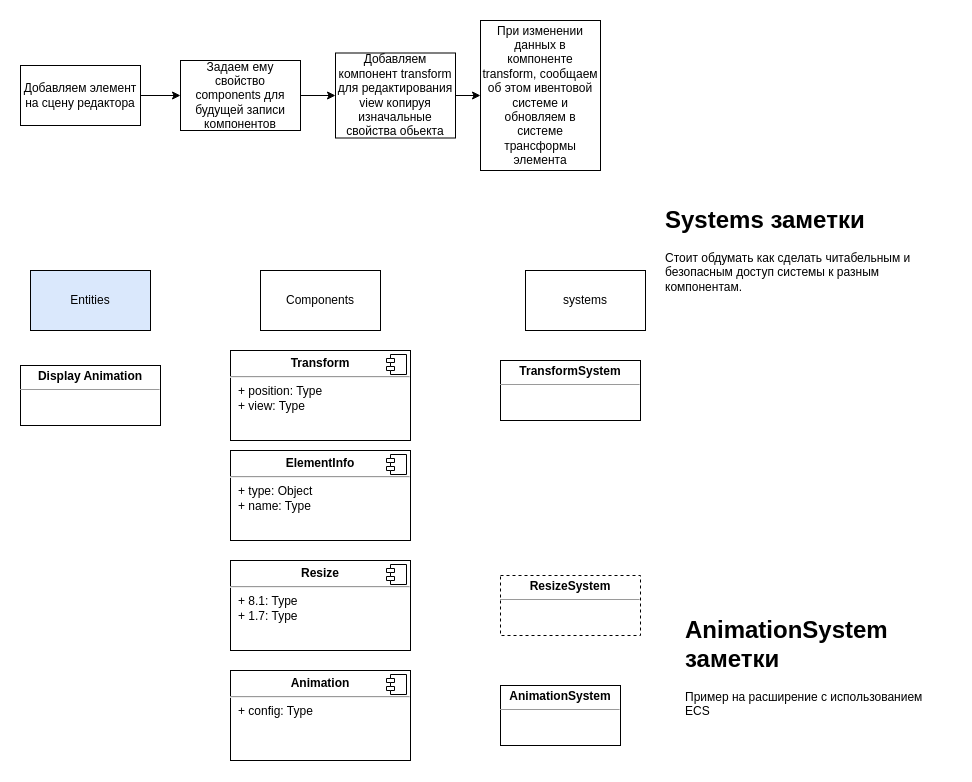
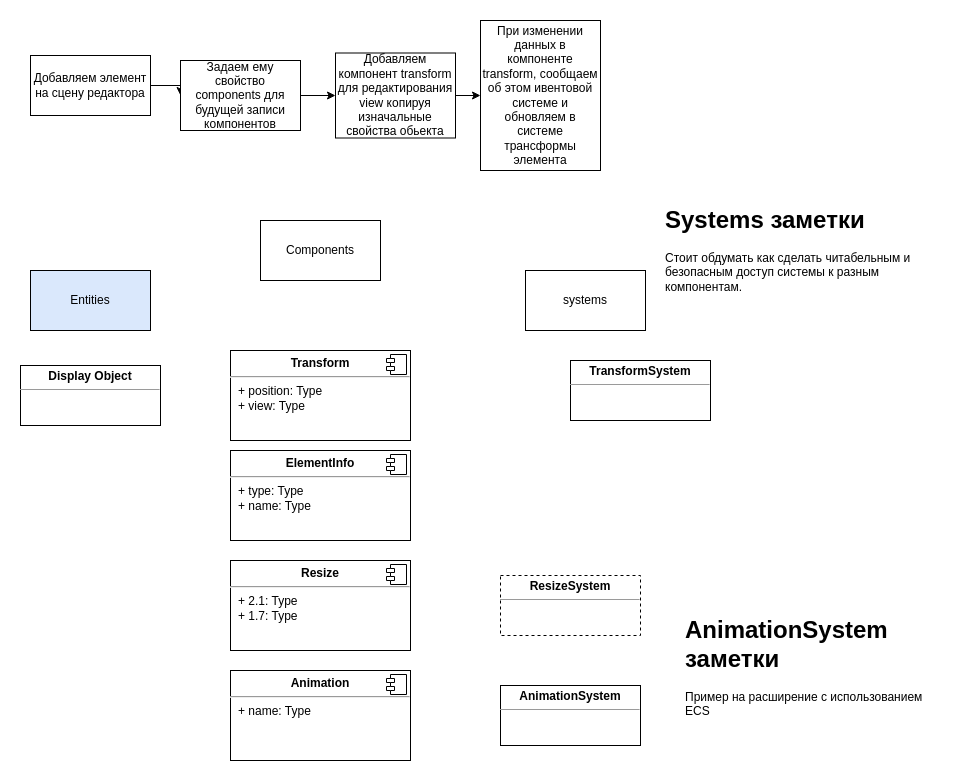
node "Добавляем элемент на сцену редактора": moved (81, 96) -> (91, 86)
node "Components": moved (321, 301) -> (321, 251)
node "Display Animation": label "Display Animation" -> "Display Object"
node "TransformSystem": moved (571, 391) -> (641, 391)
node "ElementInfo + type: Object + name: Type": label "ElementInfo + type: Object + name: Type" -> "ElementInfo + type: Type + name: Type"
node "Resize + 8.1: Type + 1.7: Type": label "Resize + 8.1: Type + 1.7: Type" -> "Resize + 2.1: Type + 1.7: Type"
node "Animation + config: Type": label "Animation + config: Type" -> "Animation + name: Type"
node "AnimationSystem": size 120x60 -> 140x60
